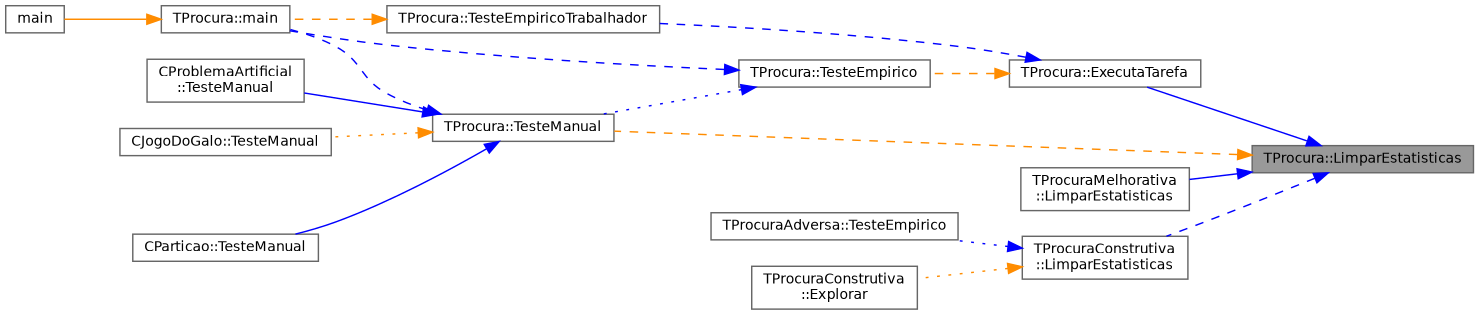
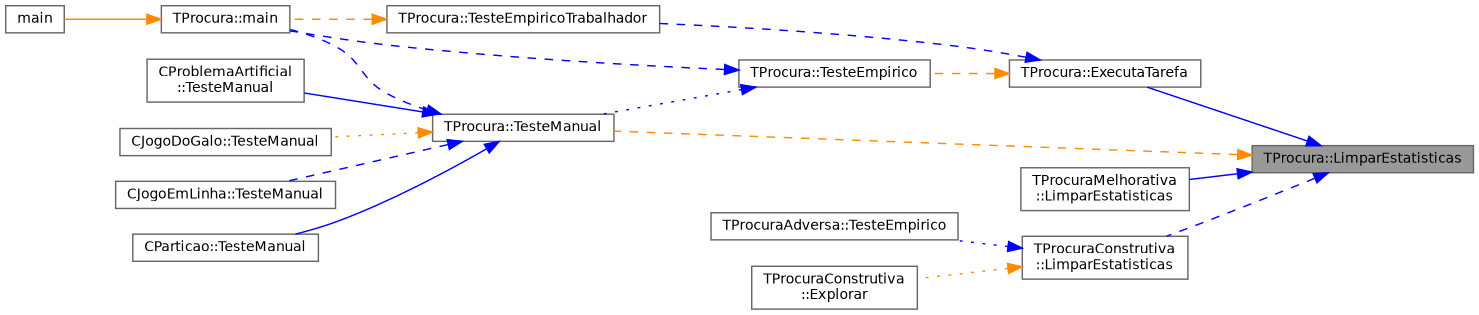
node "CJogoEmLinha::TesteManual": added
